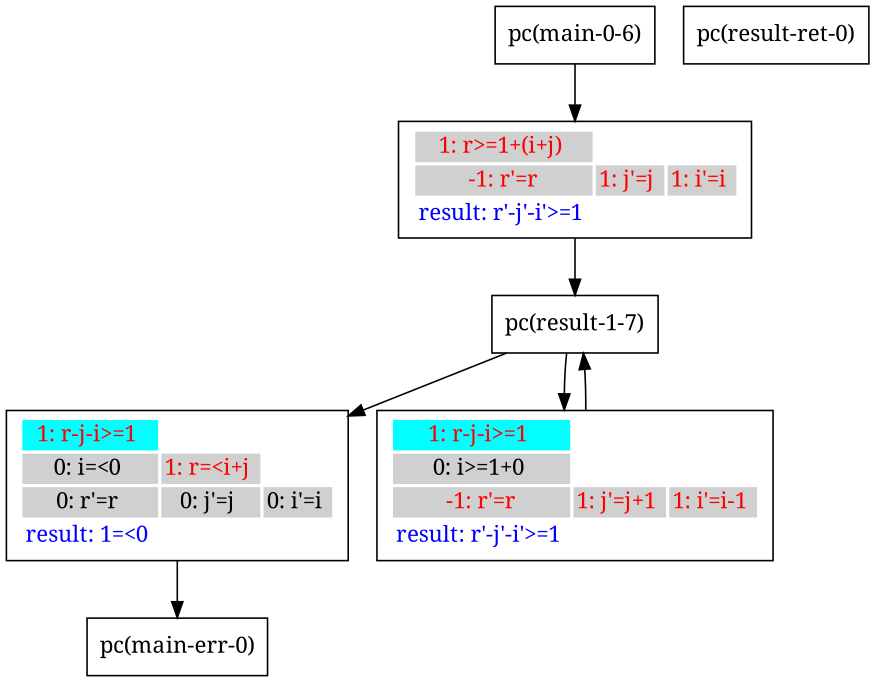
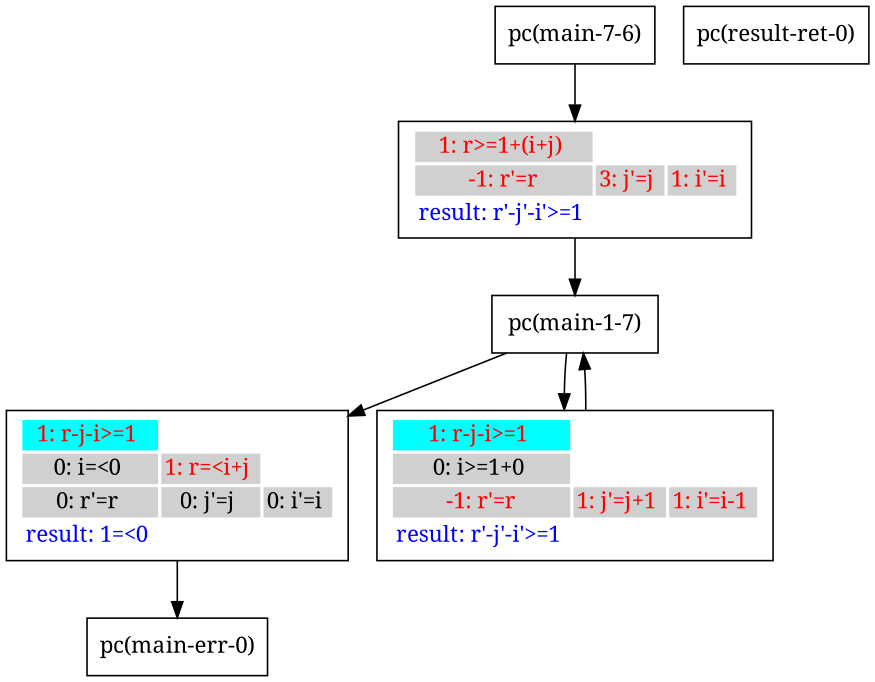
node "pc(main-0-6)": label "pc(main-0-6)" -> "pc(main-7-6)"
node "1: r>=1+(i+j)": text "1: j'=j" -> "3: j'=j"
node "pc(result-1-7)": label "pc(result-1-7)" -> "pc(main-1-7)"
